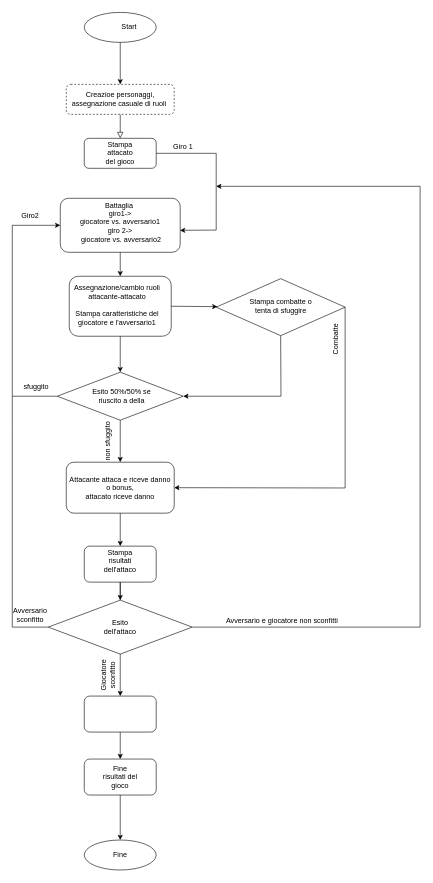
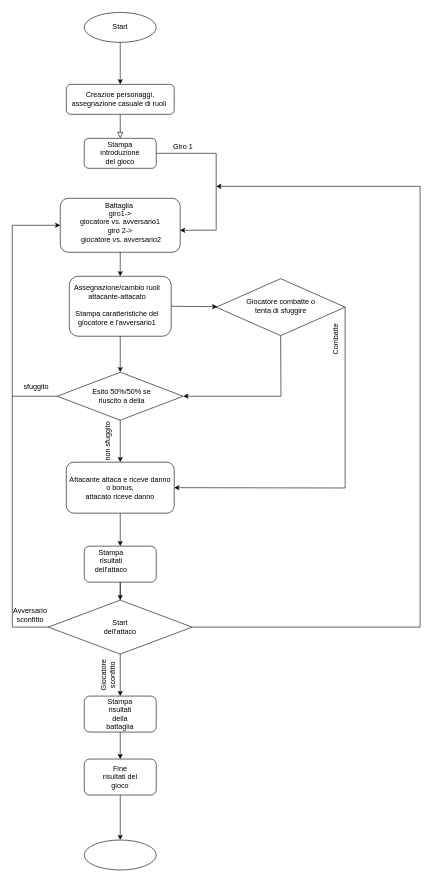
node "Start": moved (129, 27) -> (120, 27)
node "Creazioe personaggi, assegnazione casuale di ruoli": style dashed -> solid
node "Stampa attacato del gioco": label "Stampa attacato del gioco" -> "Stampa introduzione del gioco"
node "Giro2": removed
node "Stampa combatte o tenta di sfuggire": label "Stampa combatte o tenta di sfuggire" -> "Giocatore combatte o tenta di sfuggire"
node "Stampa risultati dell'attaco": moved (120, 561) -> (111, 561)
node "Avversario e giocatore non sconfitti": removed
node "Esito dell'attaco": label "Esito dell'attaco" -> "Start dell'attaco"
node "Stampa risultati della battaglia": added
node "Fine": removed
